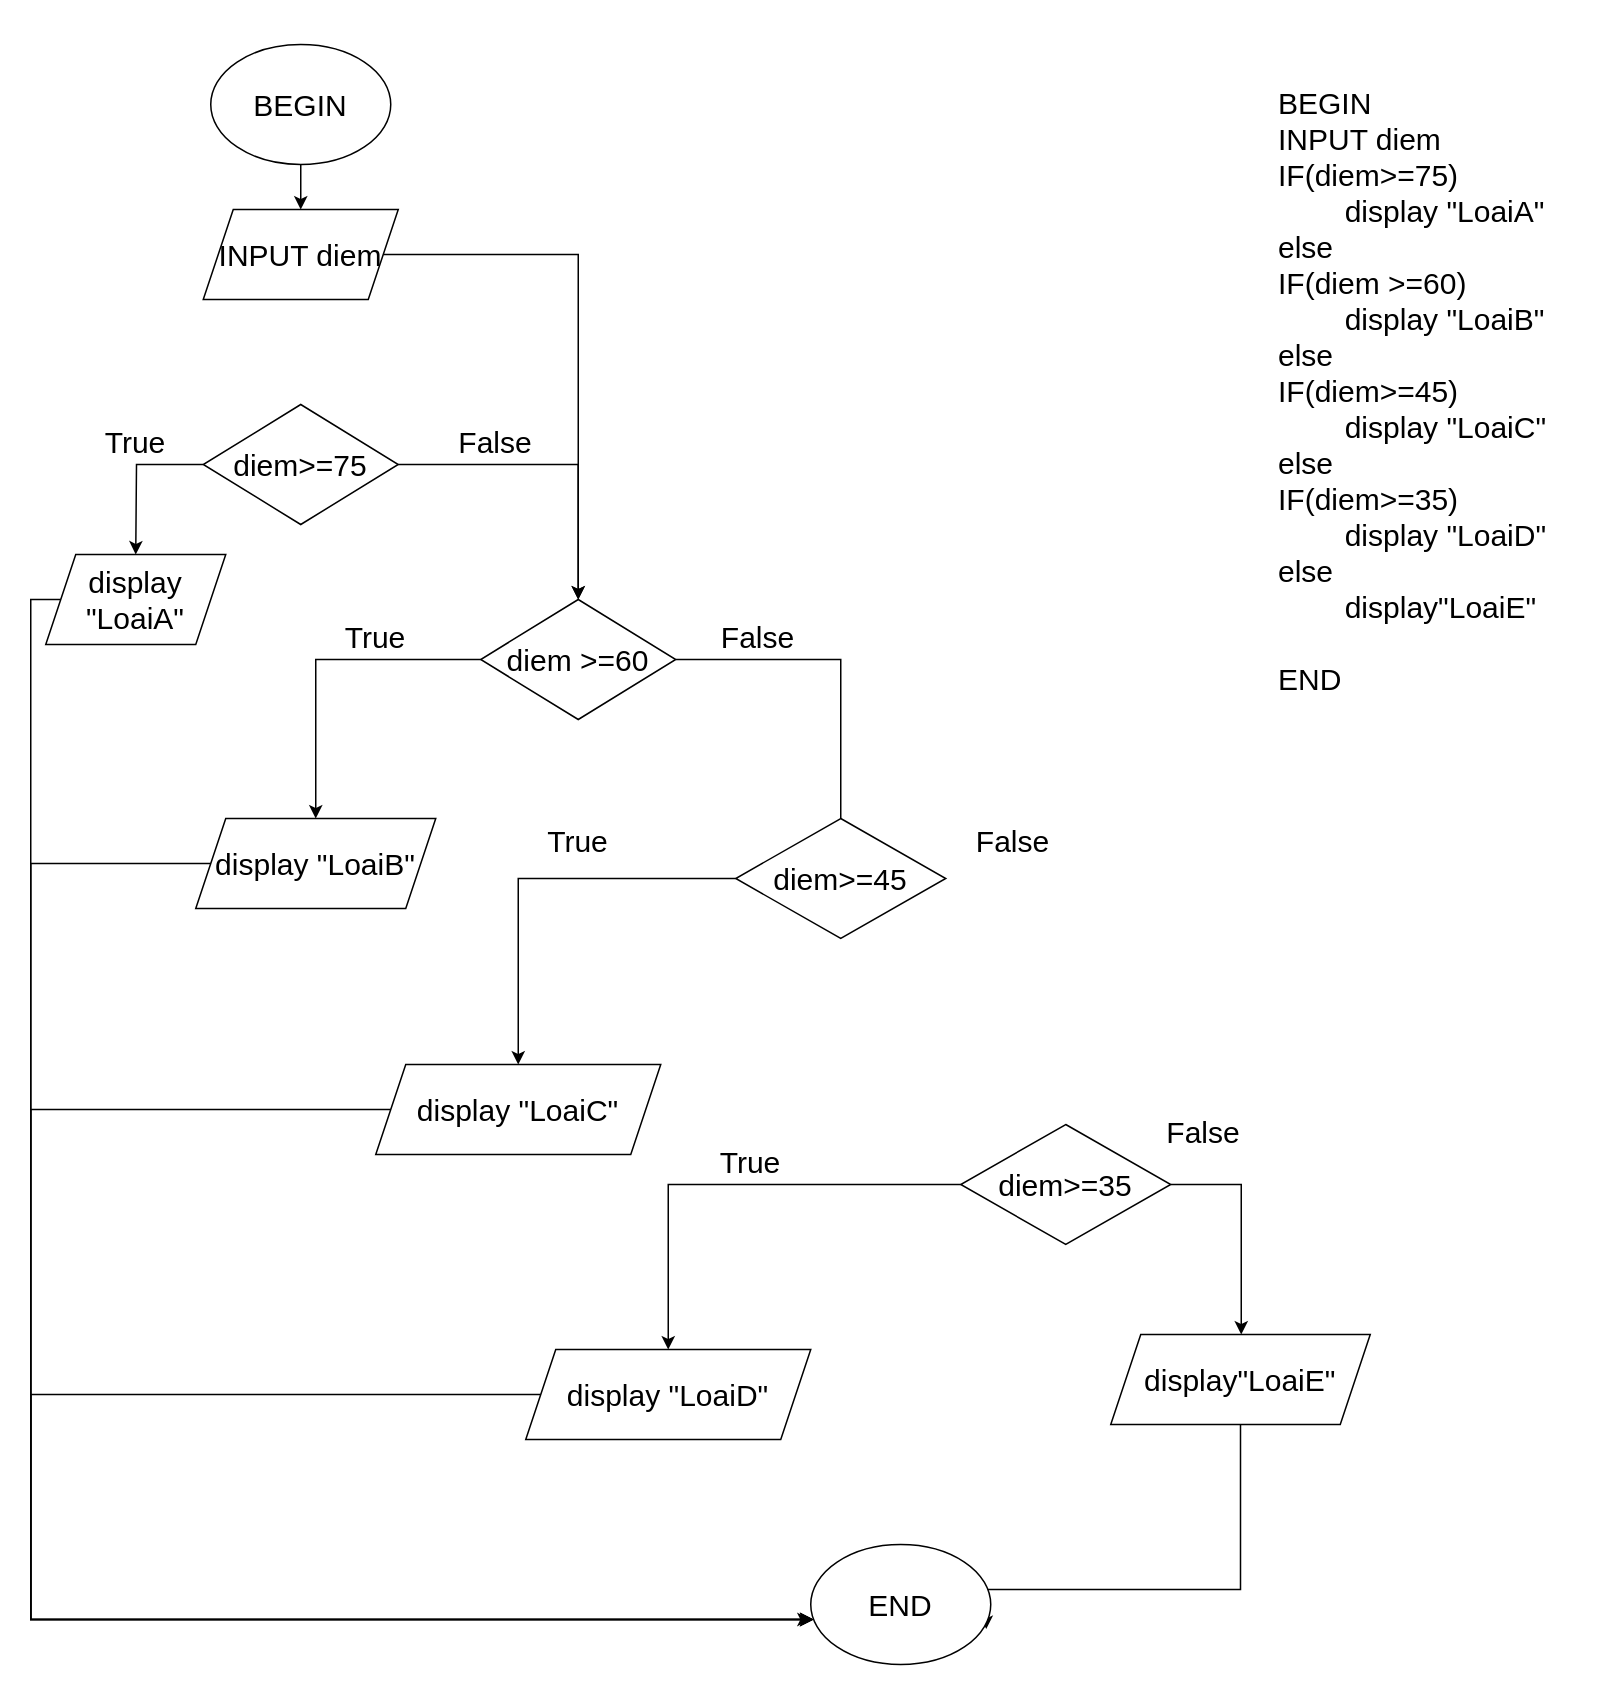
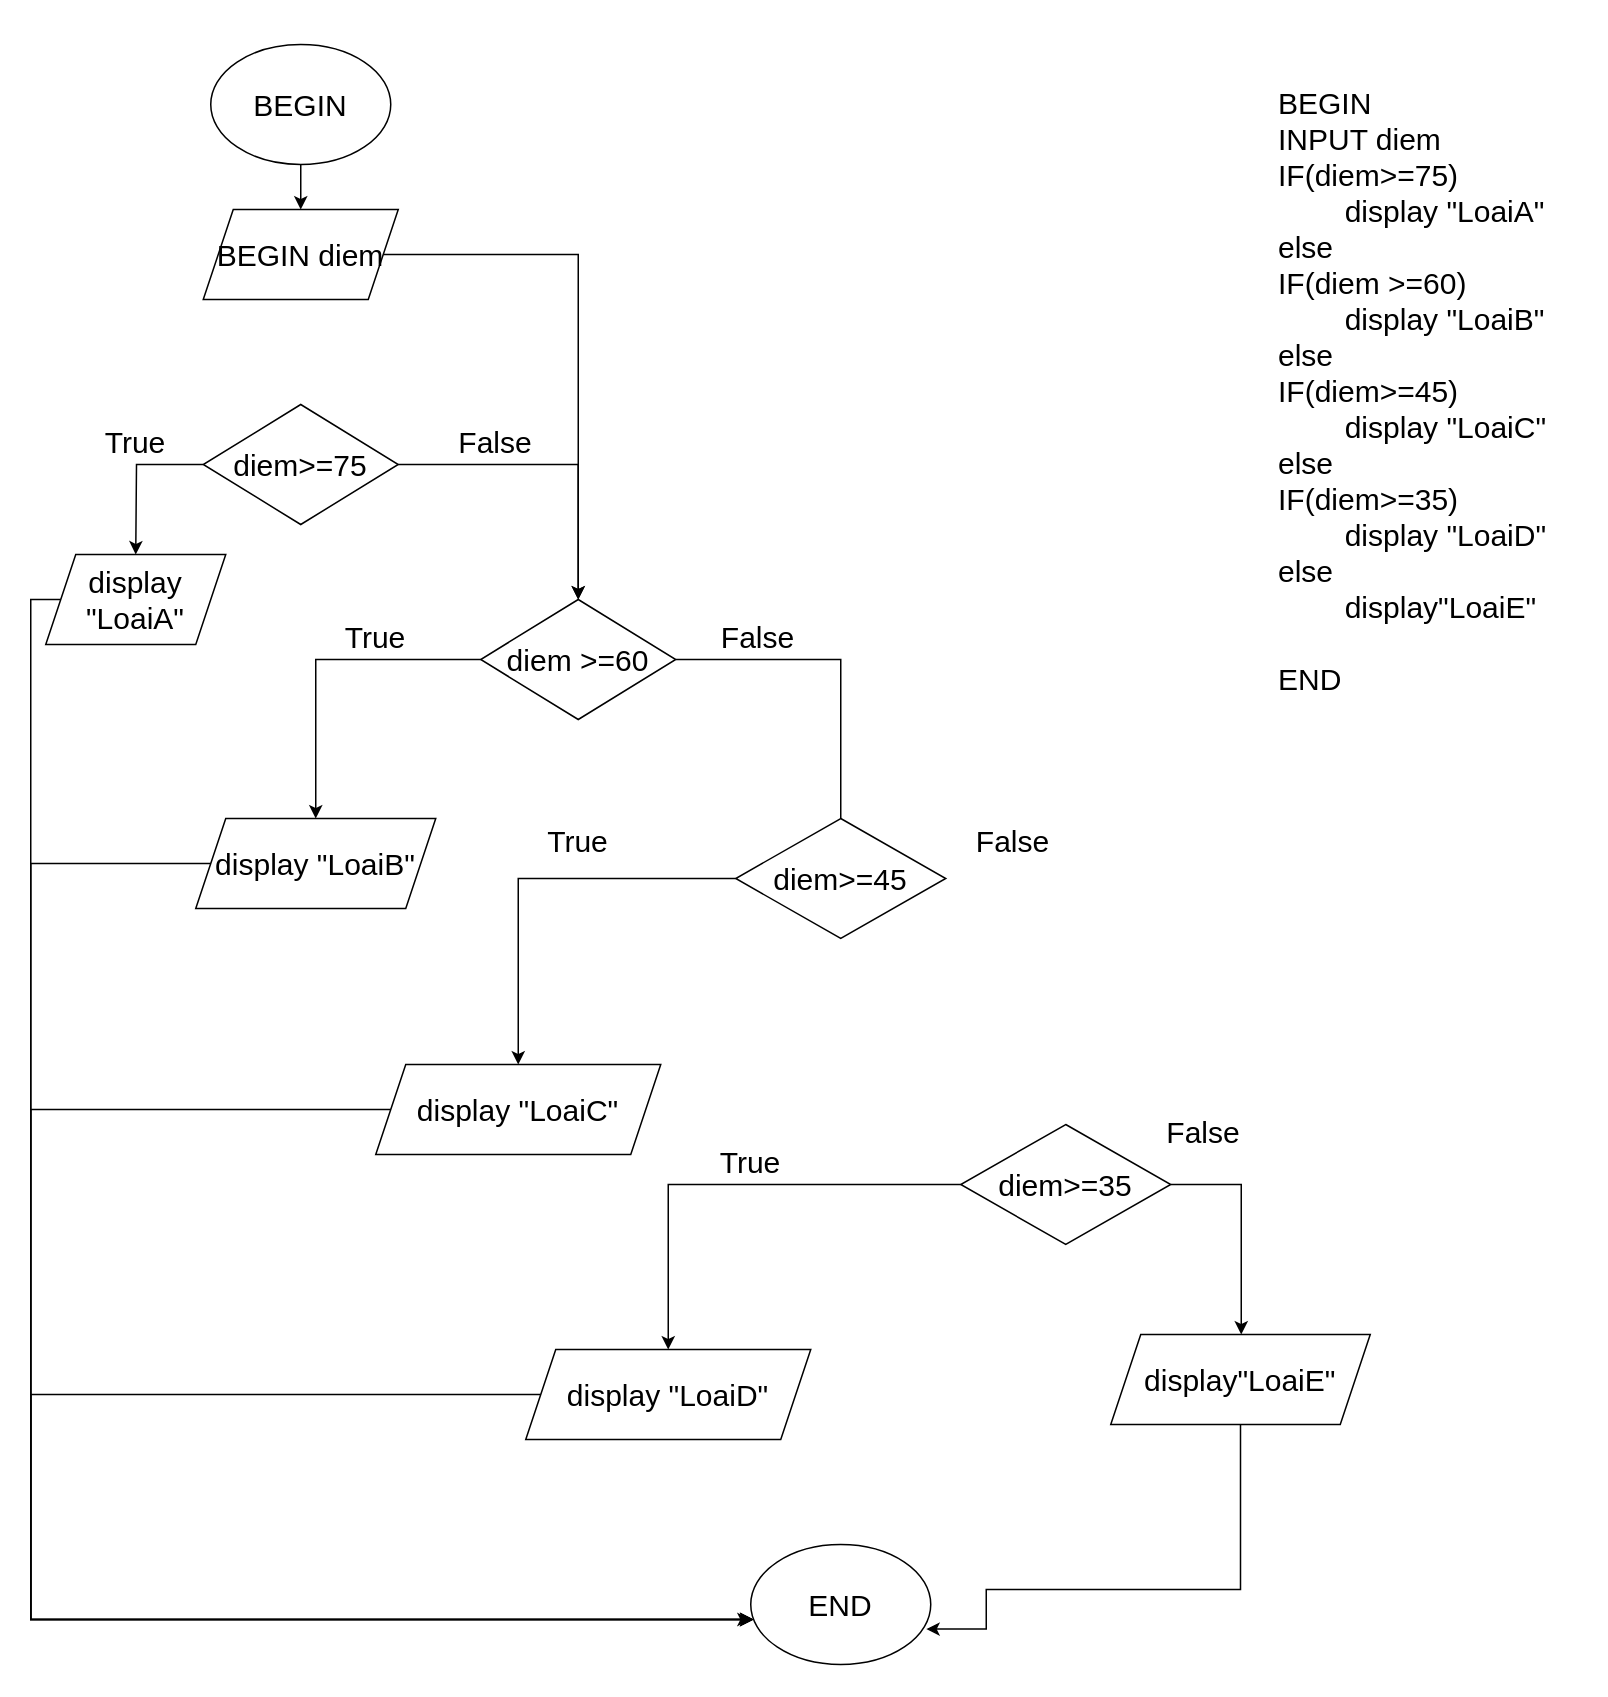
node "INPUT diem": label "INPUT diem" -> "BEGIN diem"
node "END": moved (901, 1604) -> (841, 1604)
